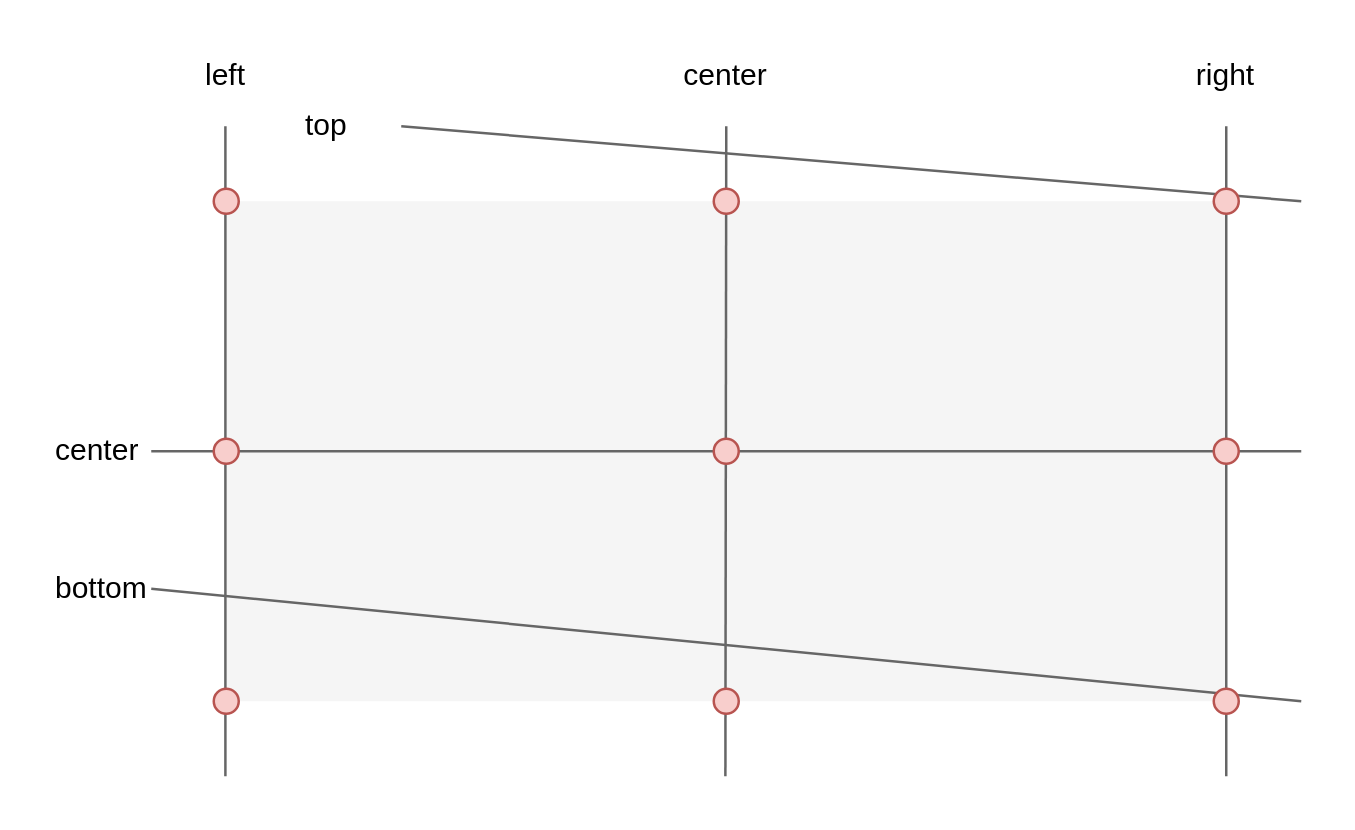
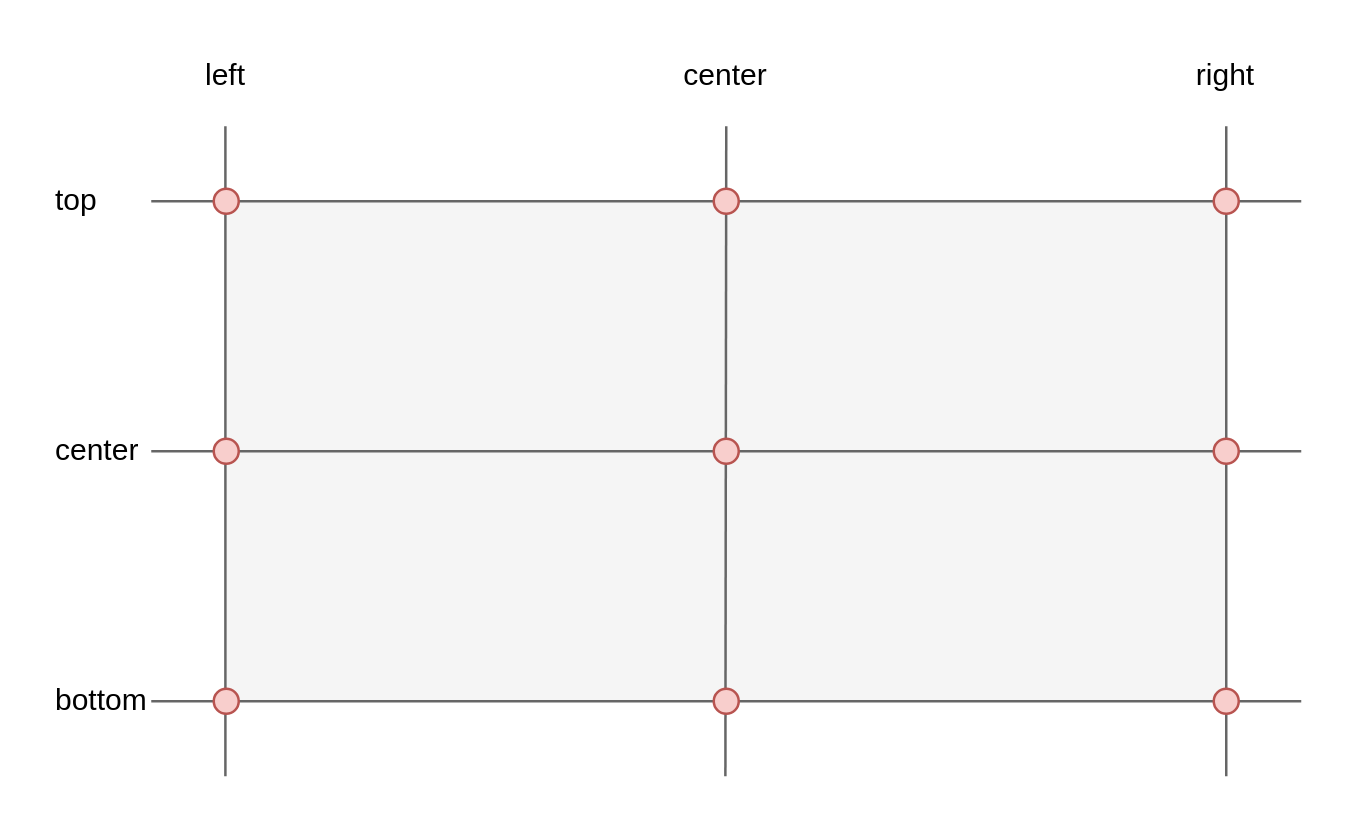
node "top": moved (351, 126) -> (101, 201)
node "bottom": moved (101, 589) -> (101, 701)
